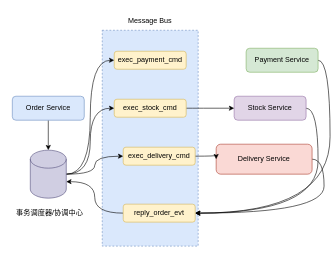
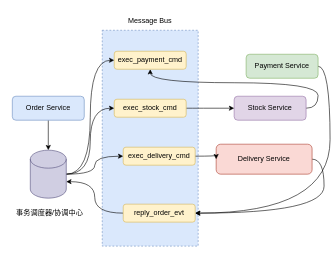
node "Payment Service": moved (282, 60) -> (282, 66)
edge "Stock Service" -> "reply_order_evt": now "Stock Service" -> "exec_payment_cmd"
